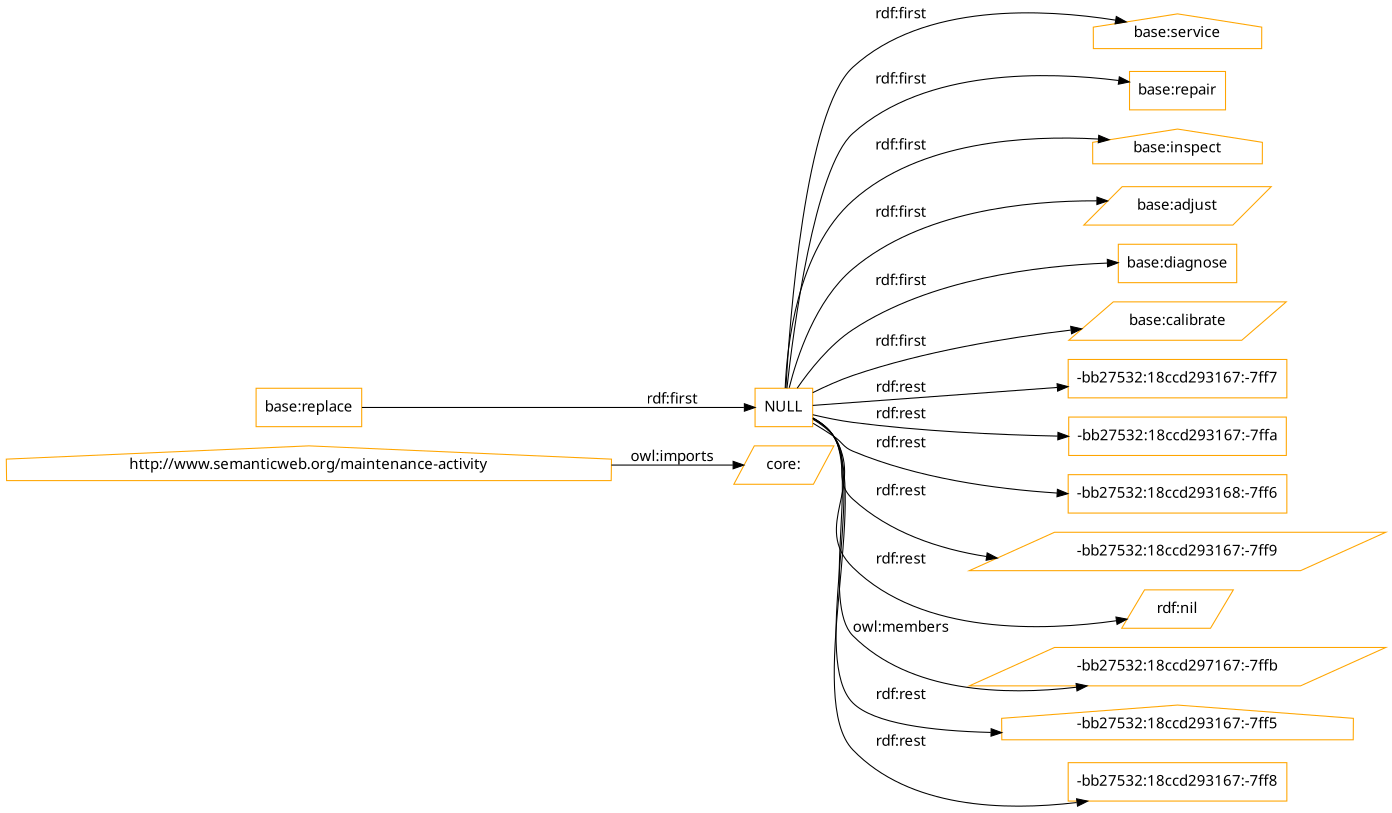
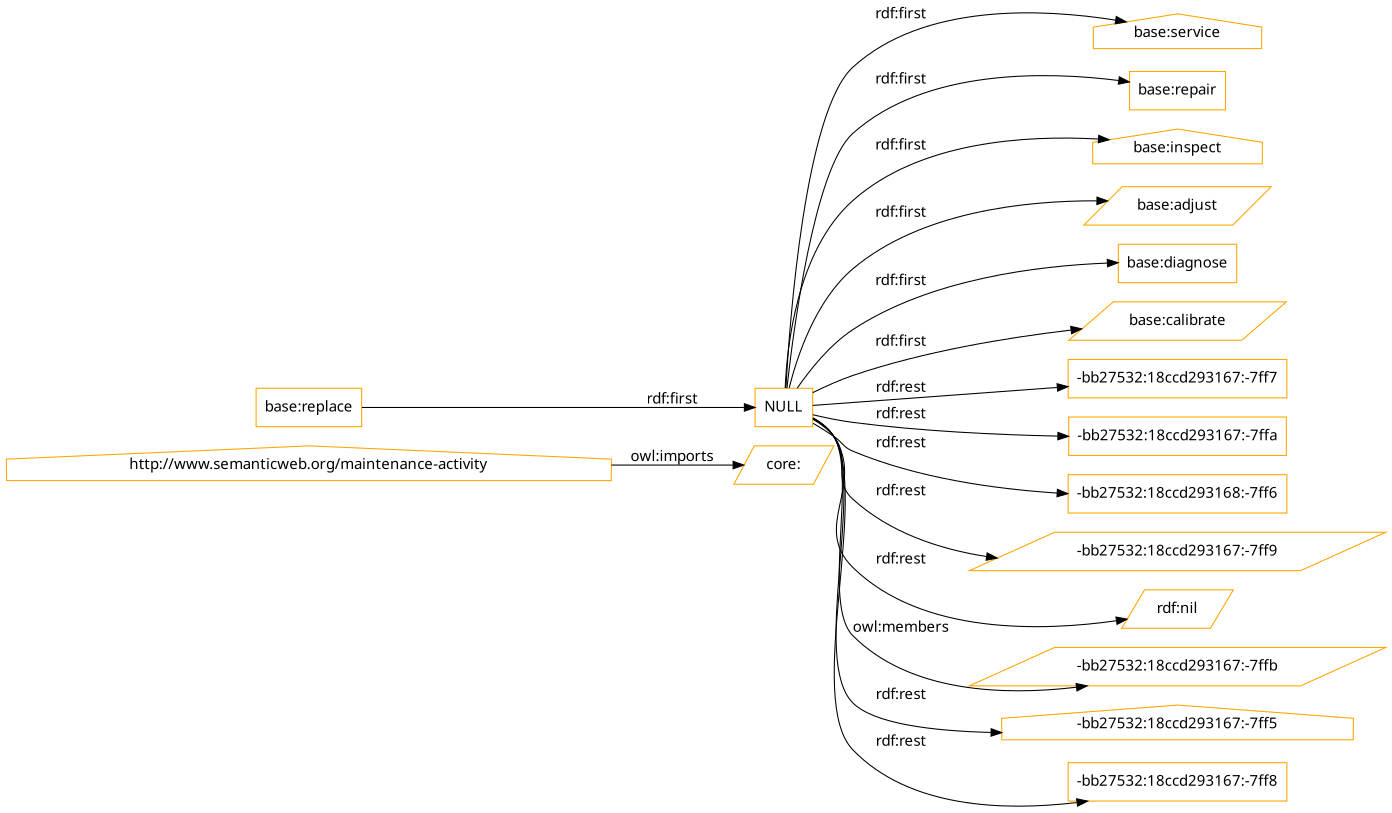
node "-bb27532:18ccd297167:-7ffb": label "-bb27532:18ccd297167:-7ffb" -> "-bb27532:18ccd293167:-7ffb"
